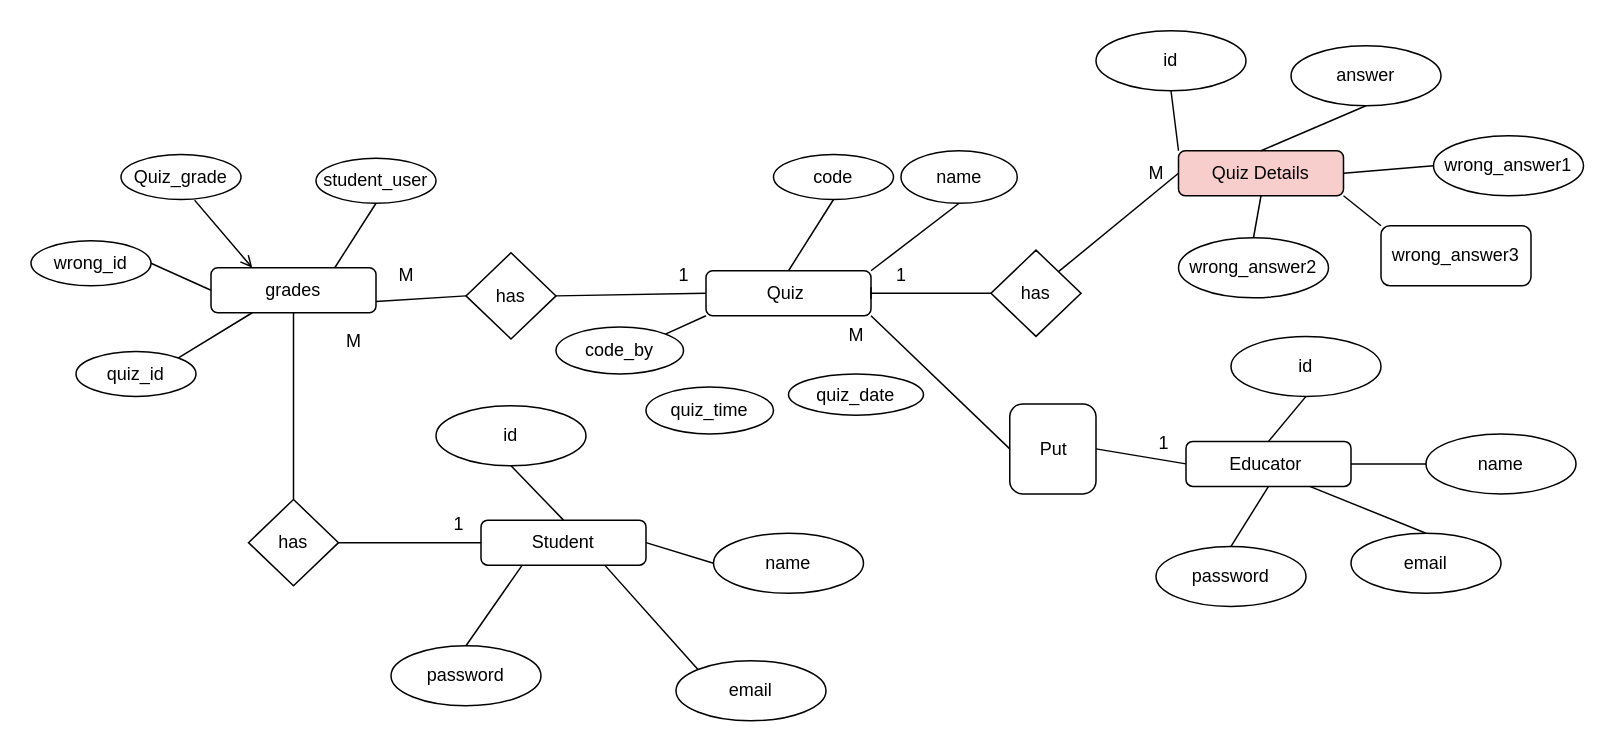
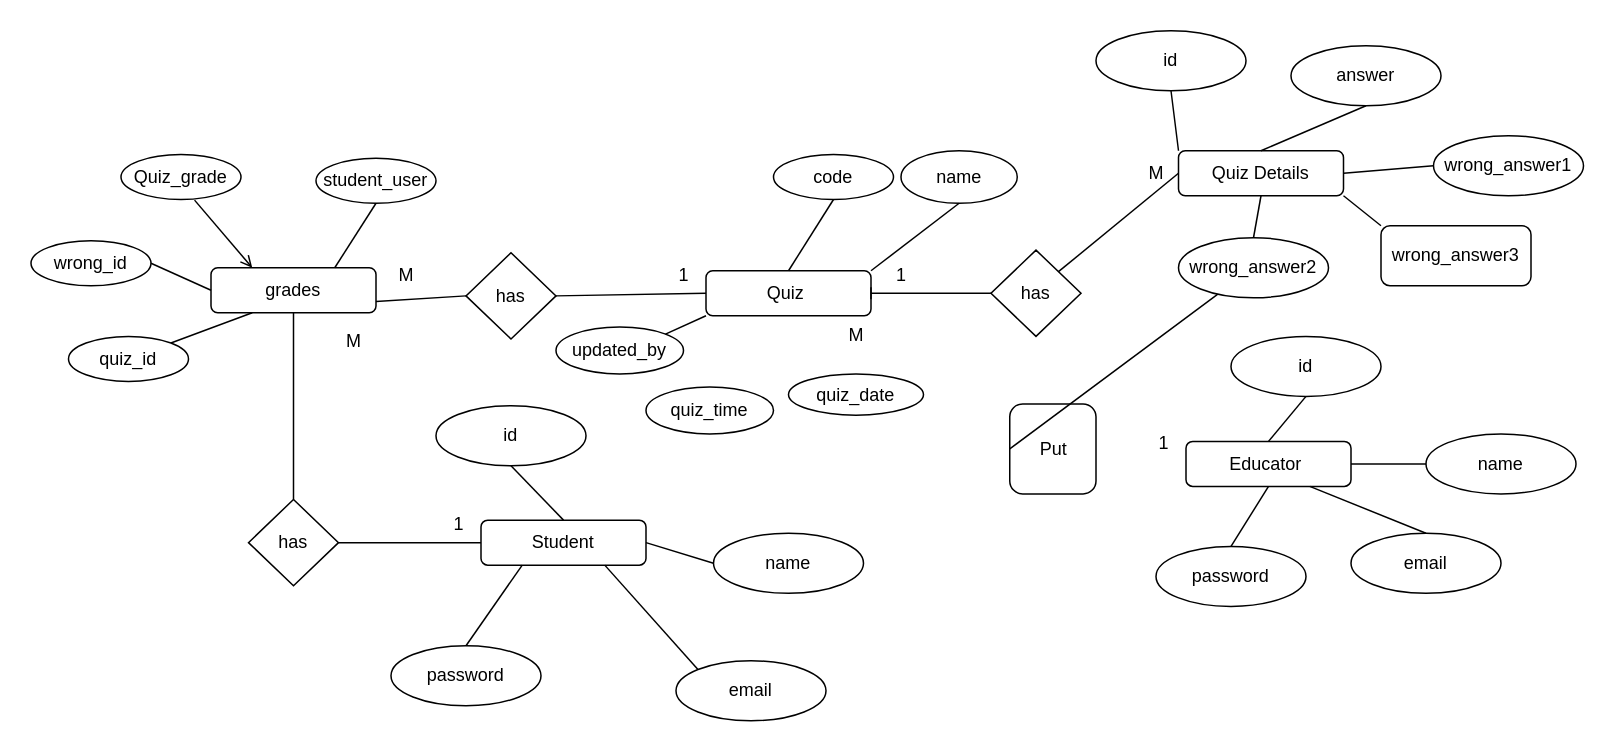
node "Quiz Details": fillcolor #f8cecc -> #ffffff
node "code_by": label "code_by" -> "updated_by"
node "quiz_id": moved (136, 374) -> (128, 359)
edge "Quiz" -- "Put": now "wrong_answer2" -- "Put"
edge "Put" -- "Educator": removed
